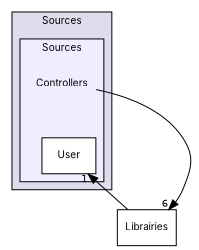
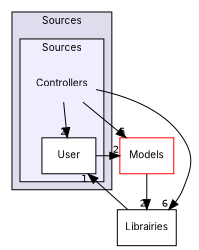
edge "Controllers" -> "User": added
node "Models": added
